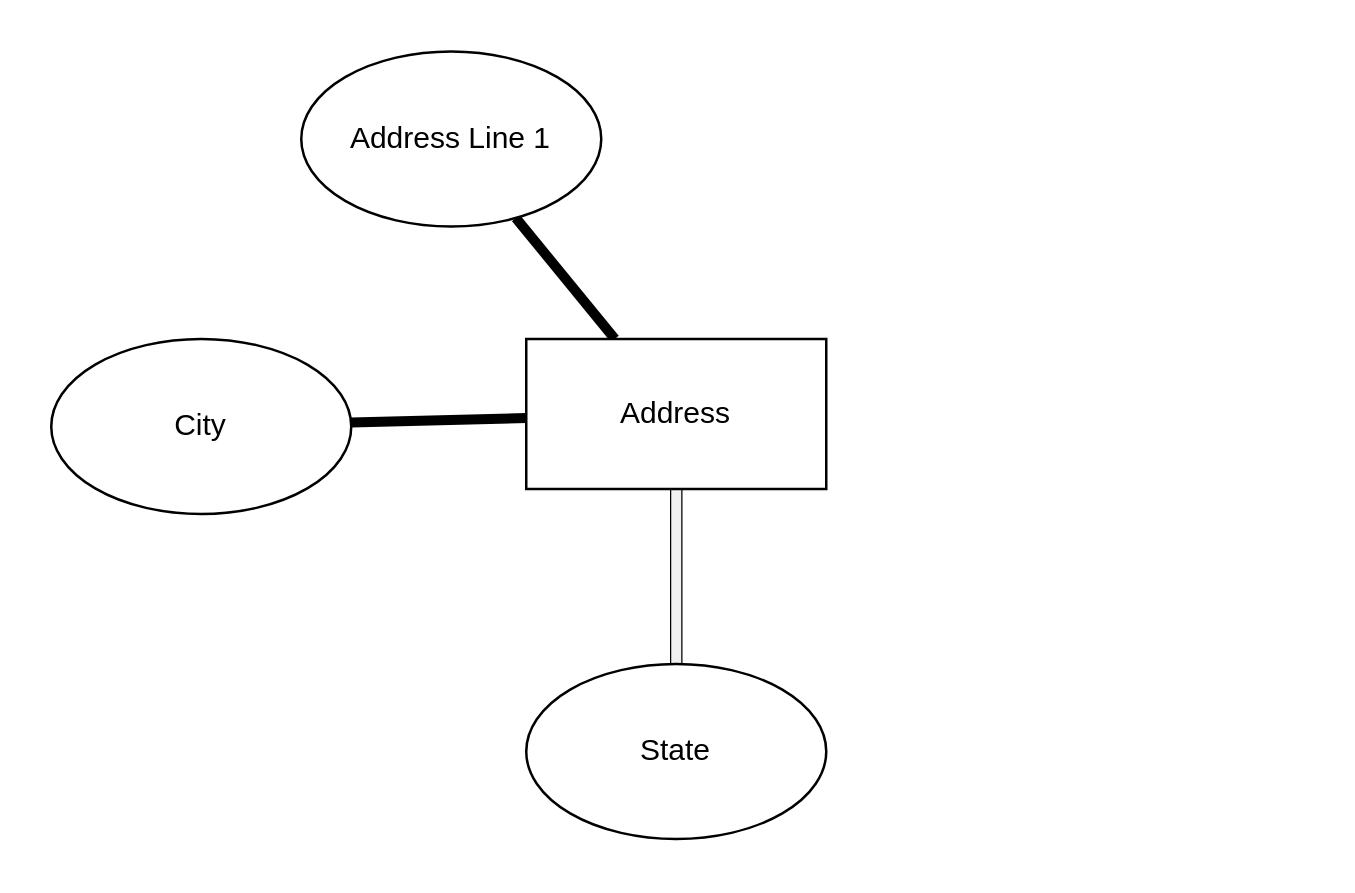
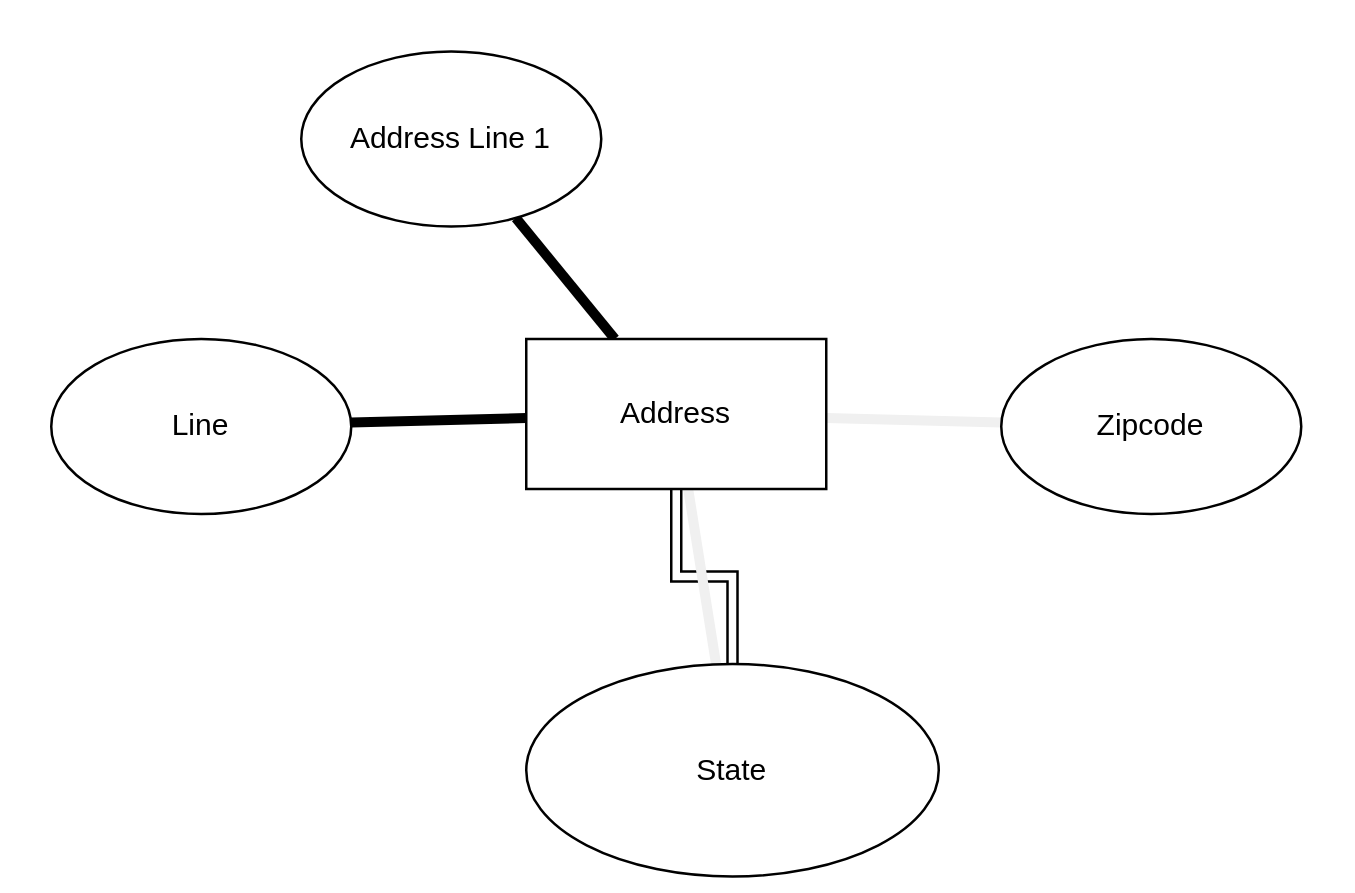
edge "Address" -- "Zipcode": added
node "City": label "City" -> "Line"
node "Zipcode": added
node "State": size 300x175 -> 413x213
